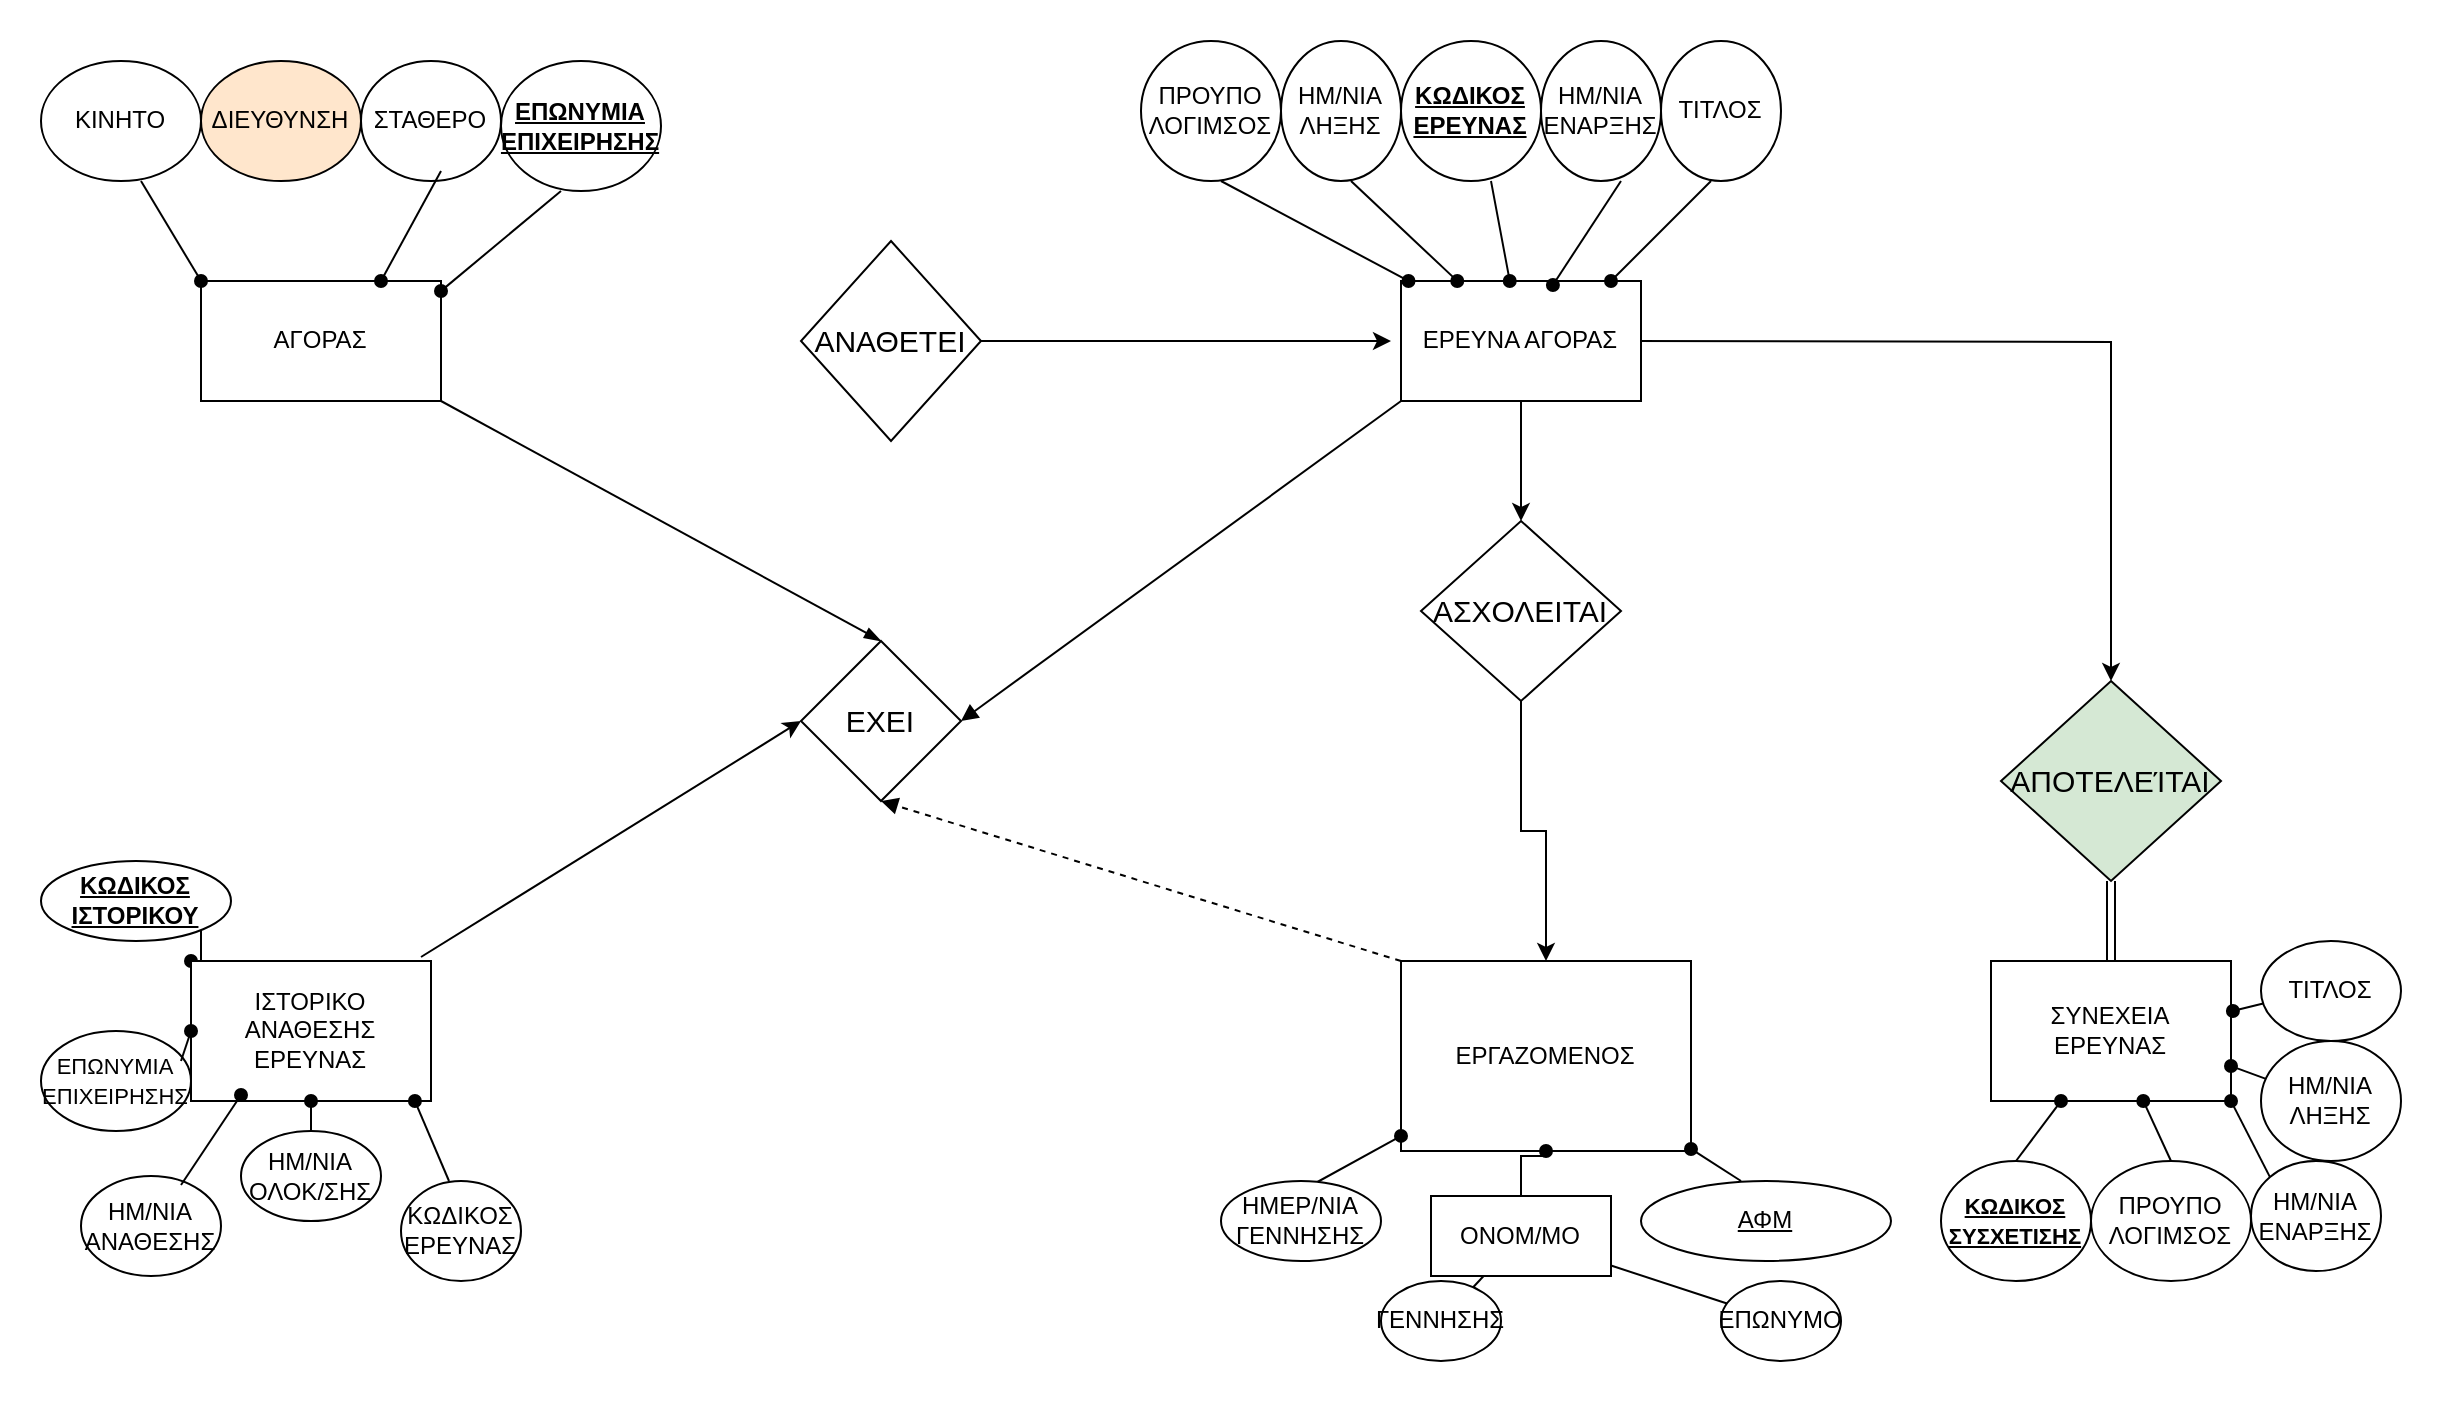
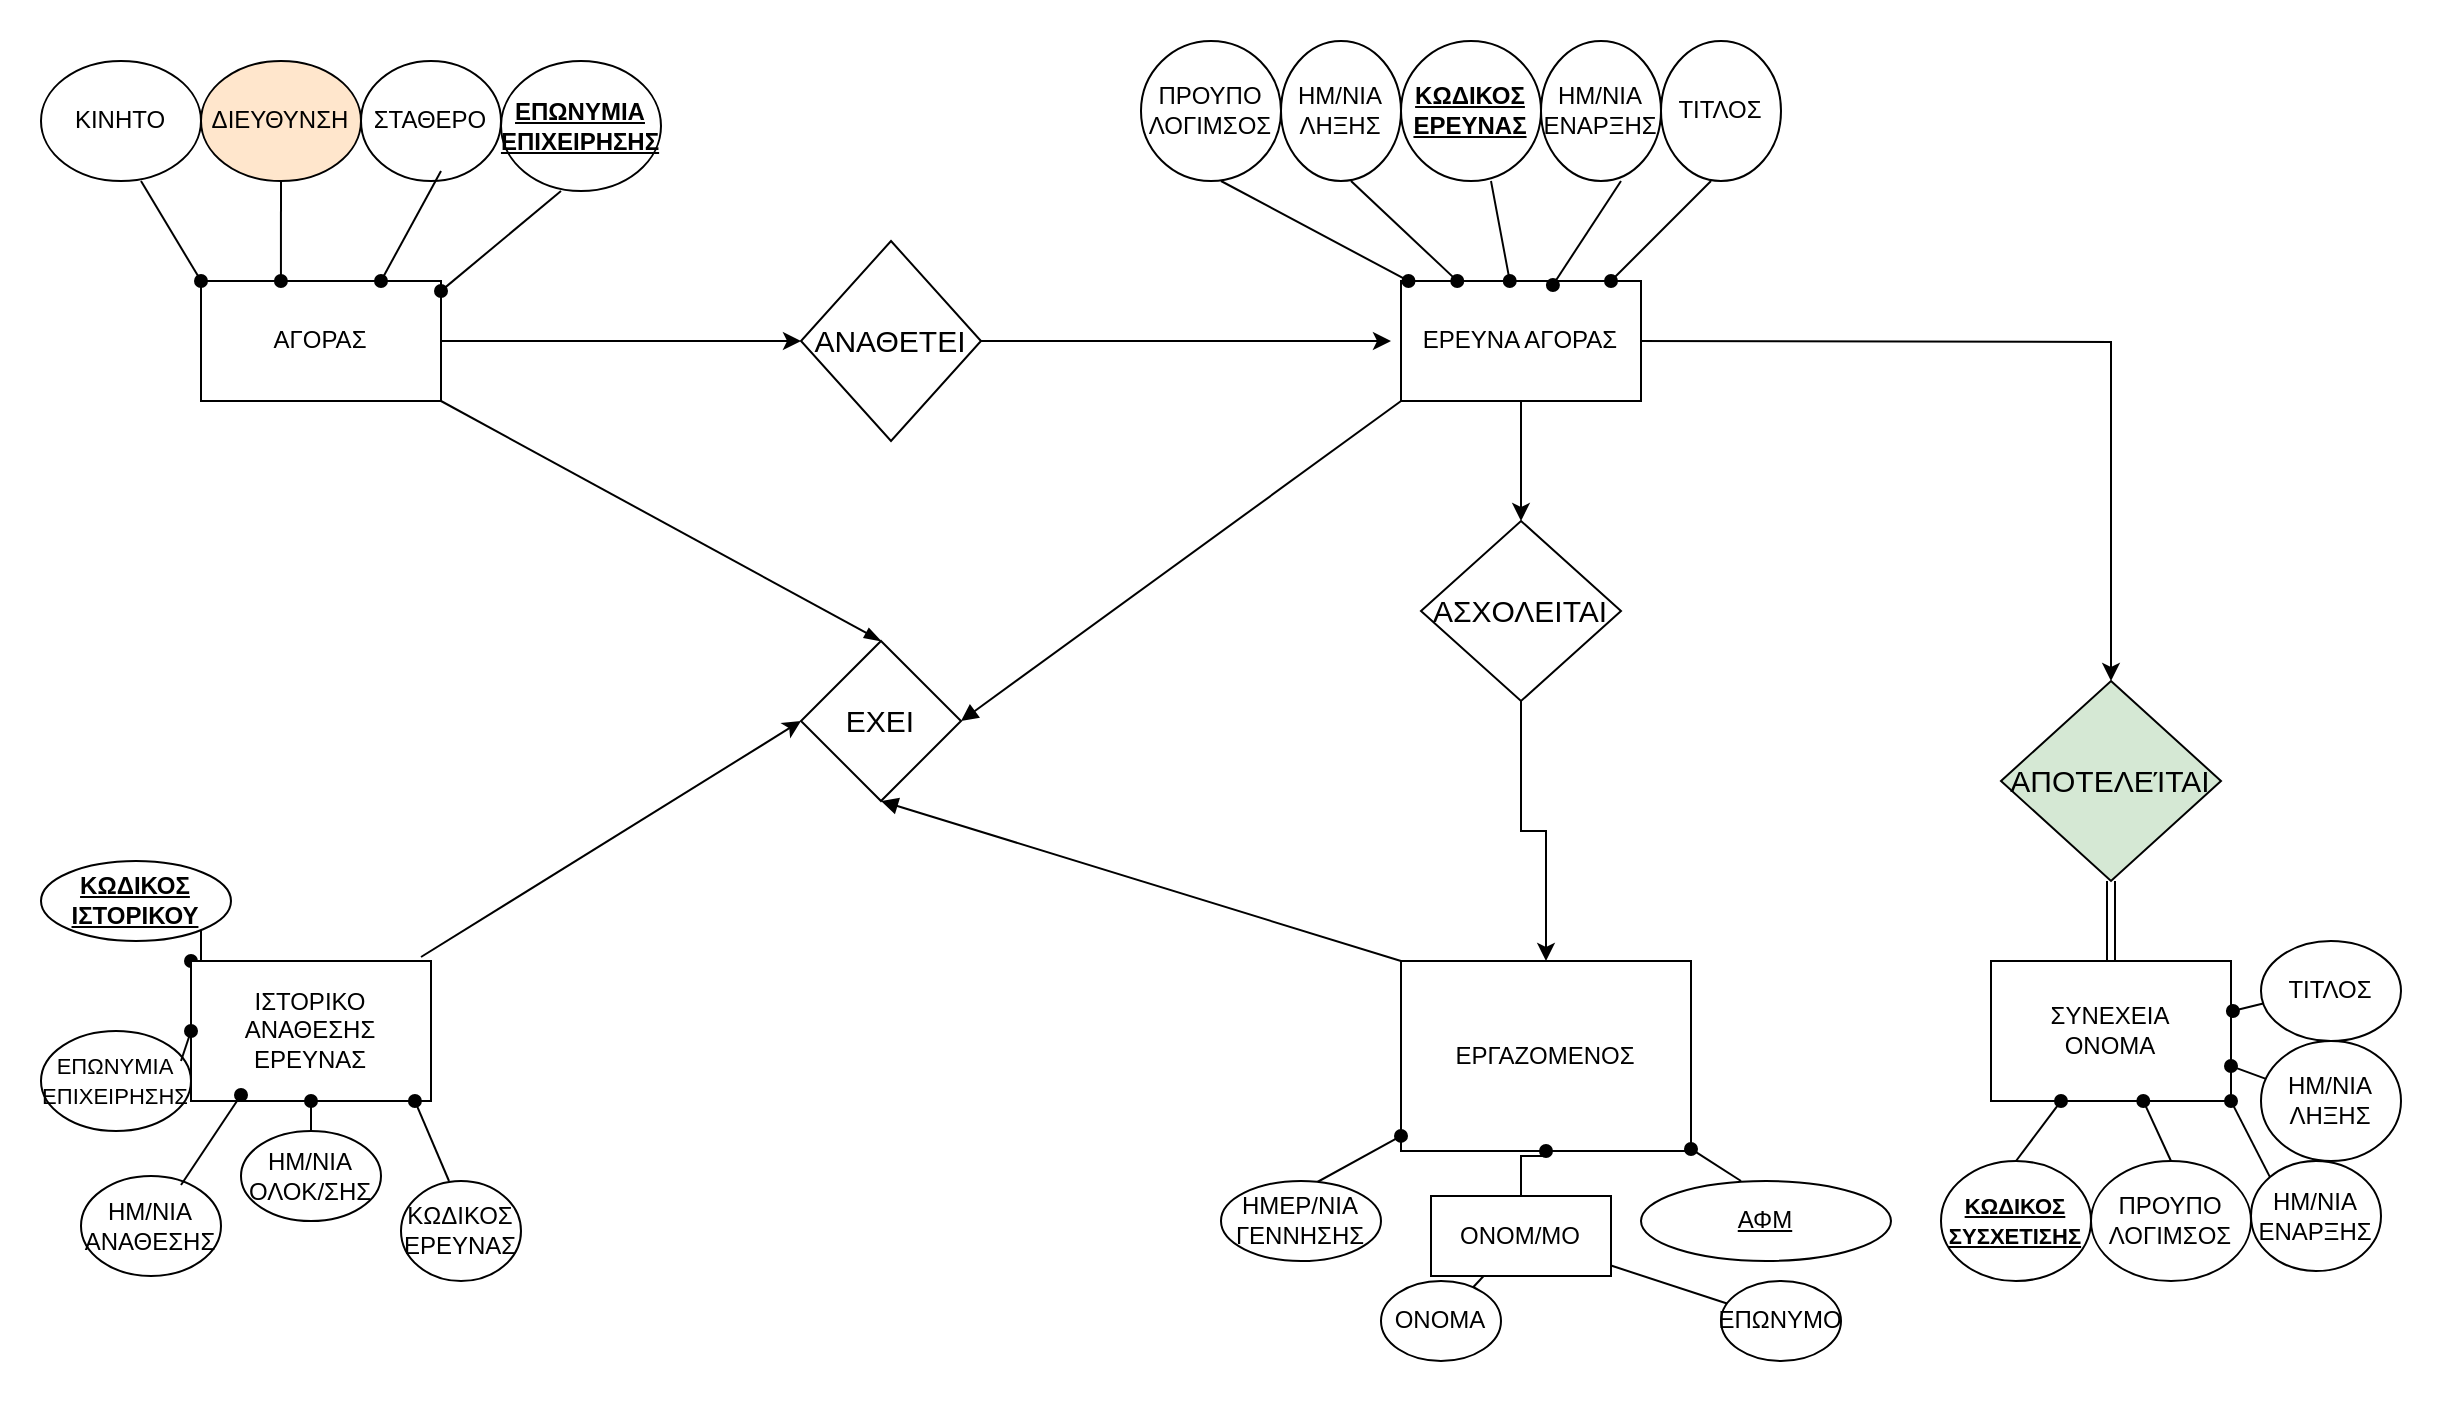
edge "ΔΙΕΥΘΥΝΣΗ" -> "ΑΓΟΡΑΣ": added
edge "ΑΓΟΡΑΣ" -> "ΑΝΑΘΕΤΕΙ": added
edge "ΕΡΓΑΖΟΜΕΝΟΣ" -> "ΕΧΕΙ": style dashed -> solid
node "ΣΥΝΕΧΕΙΑ ΕΡΕΥΝΑΣ": label "ΣΥΝΕΧΕΙΑ ΕΡΕΥΝΑΣ" -> "ΣΥΝΕΧΕΙΑ ΟΝΟΜΑ"
node "ΓΕΝΝΗΣΗΣ": label "ΓΕΝΝΗΣΗΣ" -> "ΟΝΟΜΑ"
